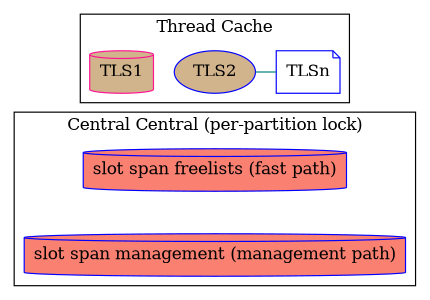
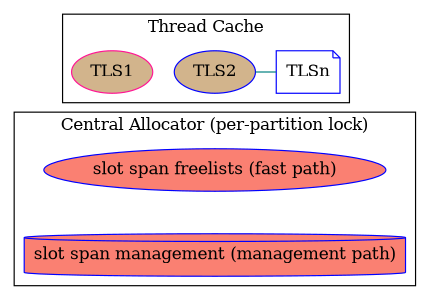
node "TLS1": shape cylinder -> ellipse
cluster "Central Central (per-partition lock)": label "Central Central (per-partition lock)" -> "Central Allocator (per-partition lock)"
node "slot span freelists (fast path)": shape cylinder -> ellipse
